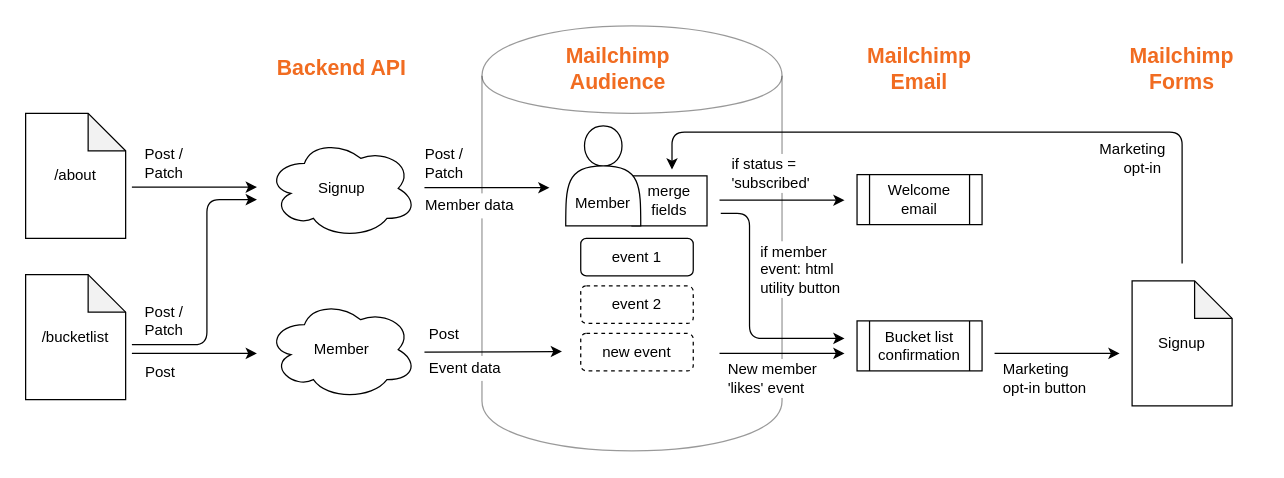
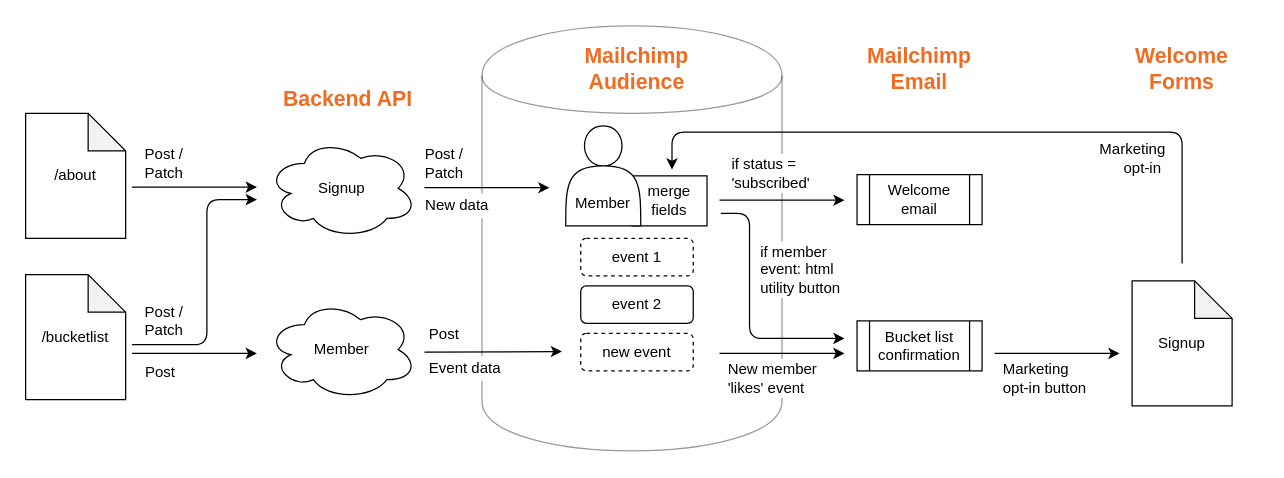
node "Backend API": moved (342, 69) -> (348, 101)
node "Mailchimp Audience": moved (618, 69) -> (637, 69)
node "Mailchimp Forms": label "Mailchimp Forms" -> "Welcome Forms"
node "Member data": label "Member data" -> "New data"
node "event 1": style solid -> dashed
node "event 2": style dashed -> solid
